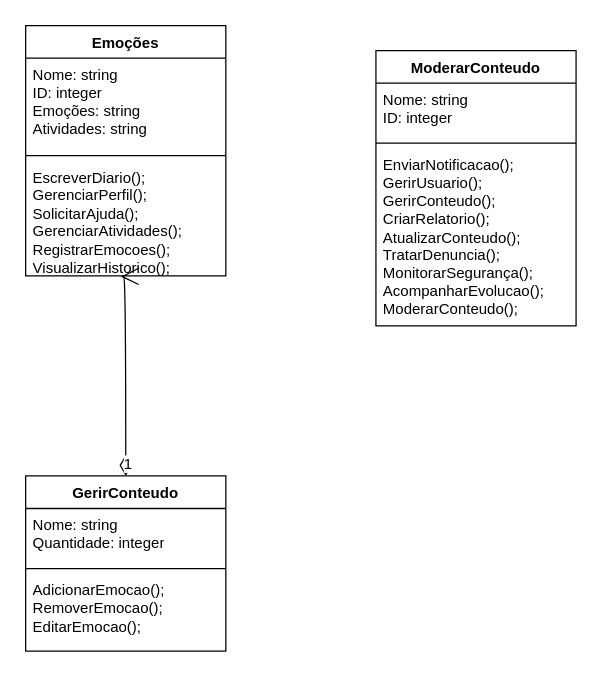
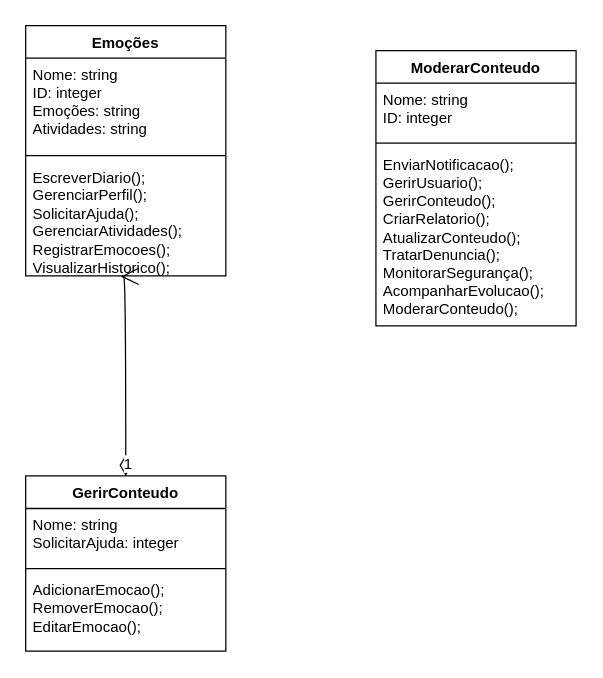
node "Nome: string Quantidade: integer": label "Nome: string Quantidade: integer" -> "Nome: string SolicitarAjuda: integer"
